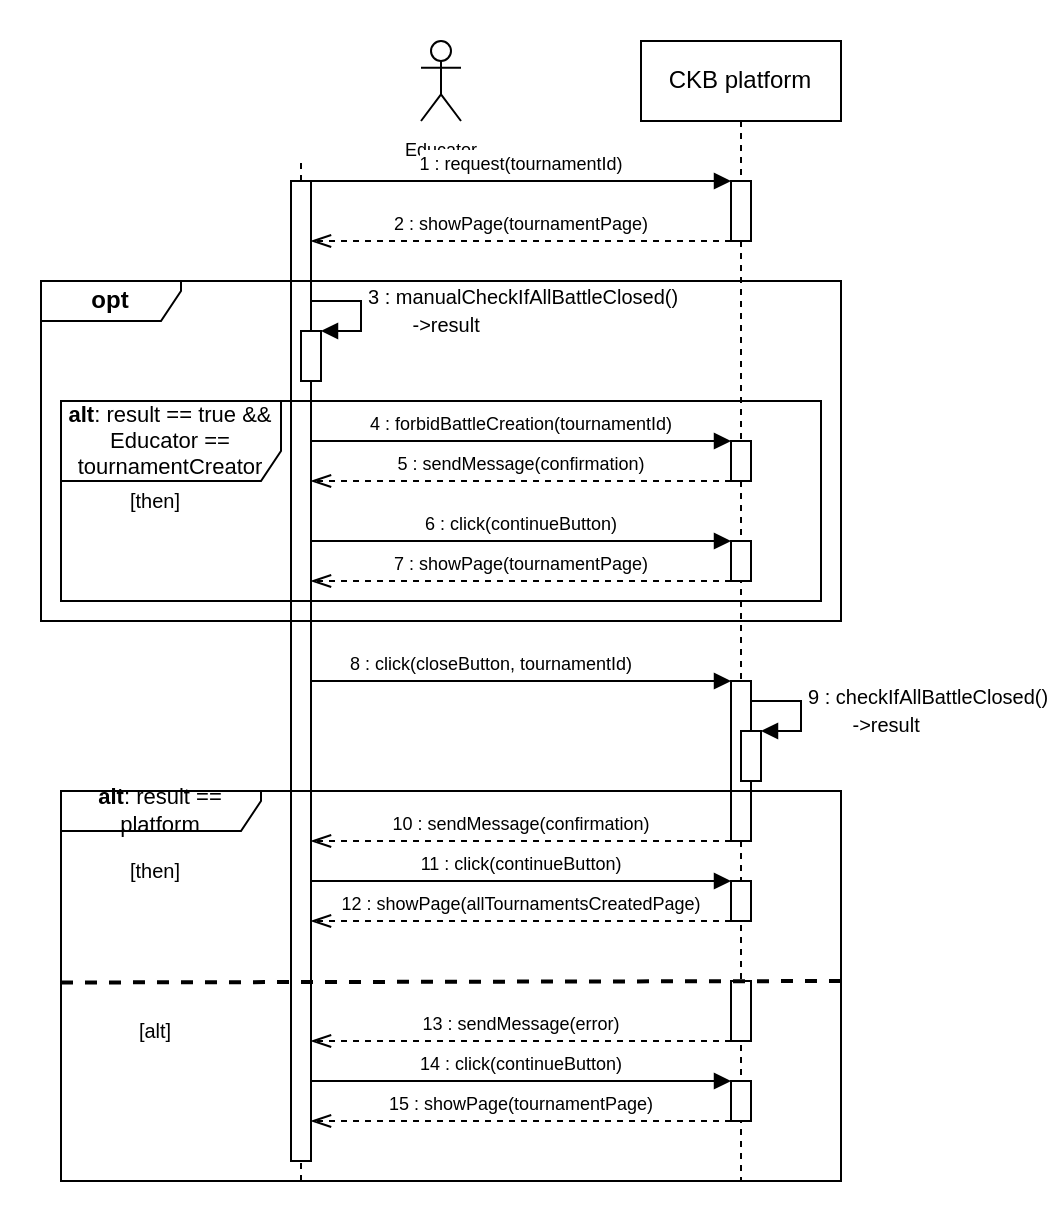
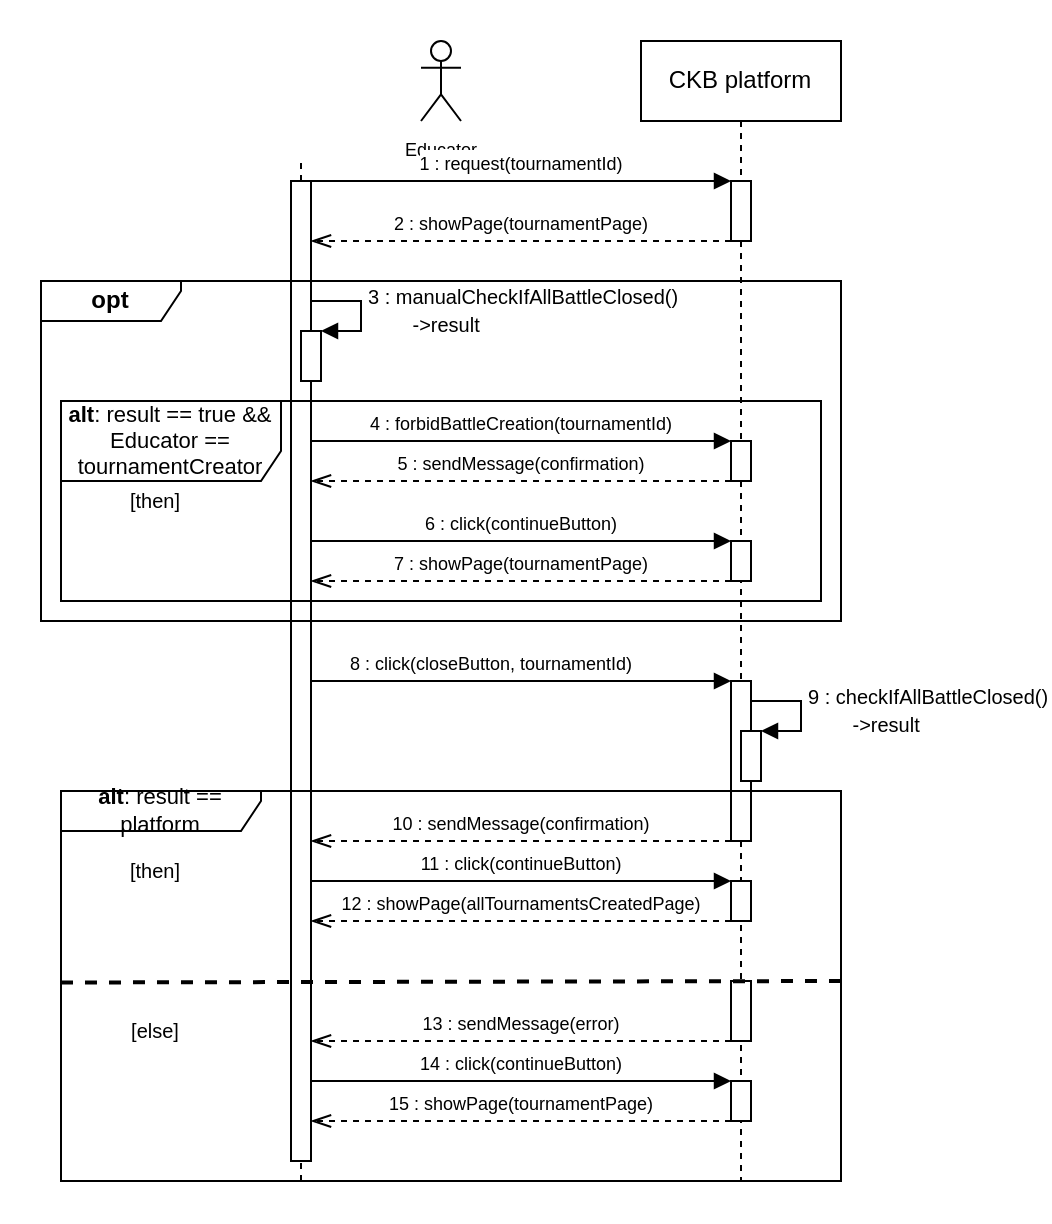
node "[alt]": label "[alt]" -> "[else]"
